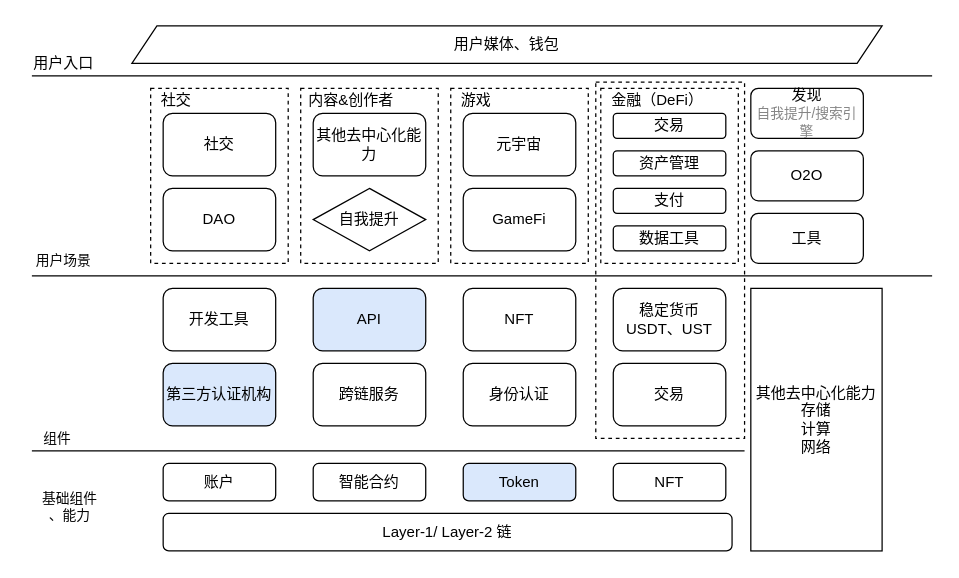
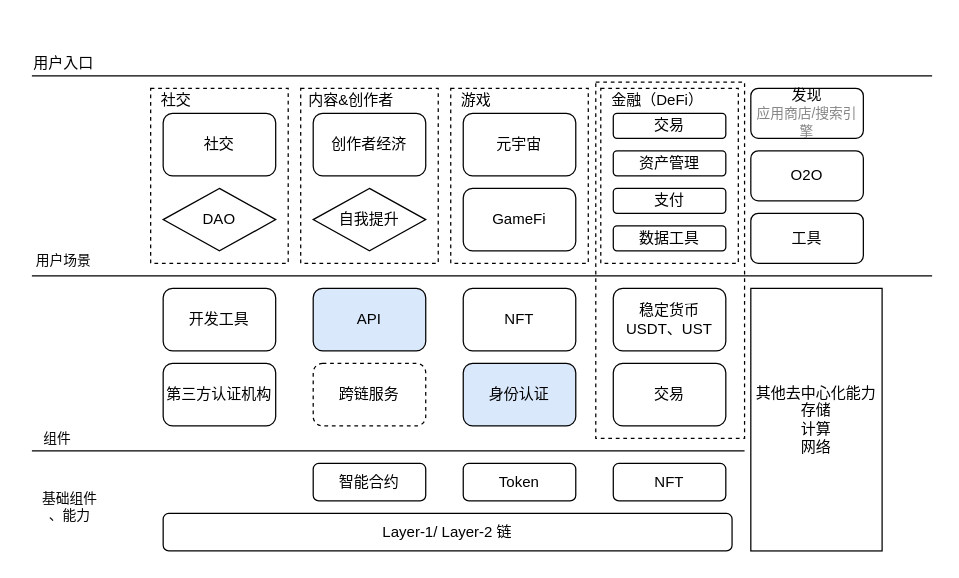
node "用户媒体、钱包": removed
node "发现 自我提升/搜索引擎": label "发现 自我提升/搜索引擎" -> "发现 应用商店/搜索引擎"
node "其他去中心化能力": label "其他去中心化能力" -> "创作者经济"
node "DAO": shape rounded rectangle -> diamond
node "第三方认证机构": fillcolor #dae8fc -> #ffffff
node "跨链服务": style solid -> dashed
node "身份认证": fillcolor #ffffff -> #dae8fc
node "账户": removed
node "Token": fillcolor #dae8fc -> #ffffff
